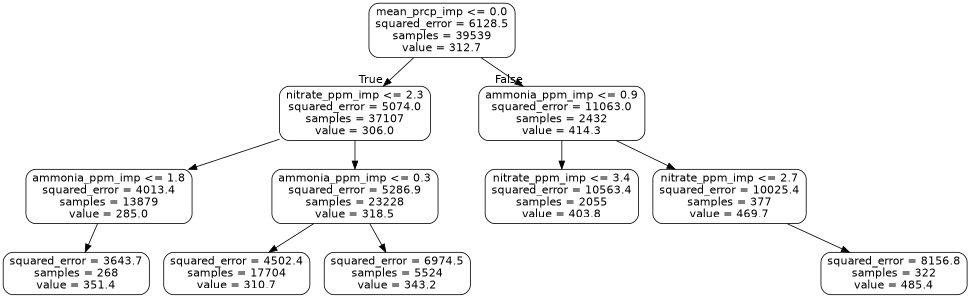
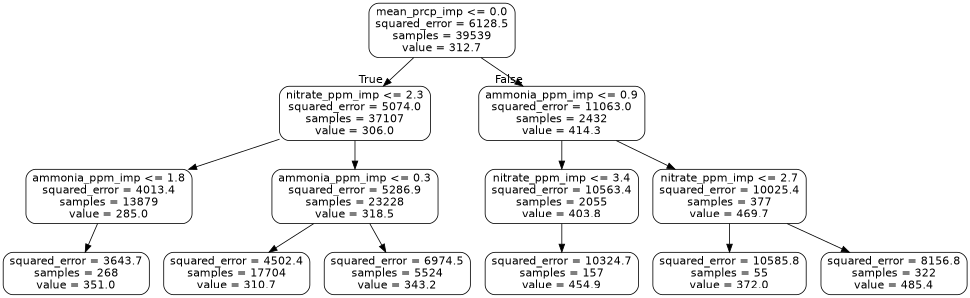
node "squared_error = 3643.7 samples = 268 value = 351.4": label "squared_error = 3643.7 samples = 268 value = 351.4" -> "squared_error = 3643.7 samples = 268 value = 351.0"
node "squared_error = 10324.7 samples = 157 value = 454.9": added
node "squared_error = 10585.8 samples = 55 value = 372.0": added
